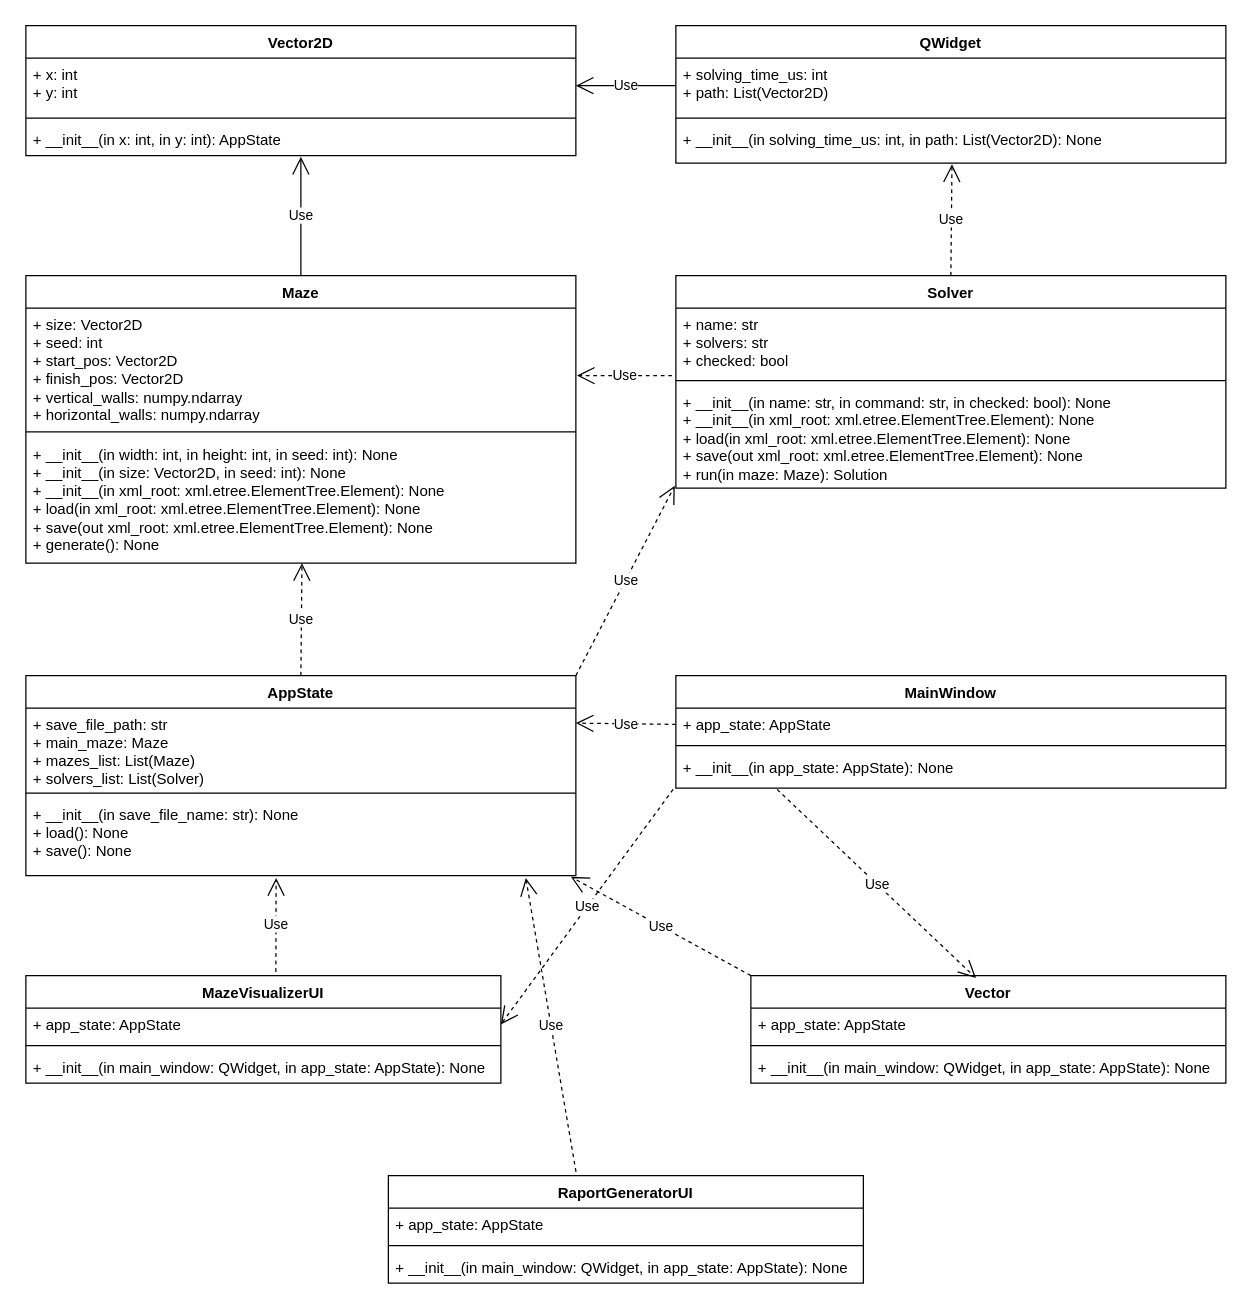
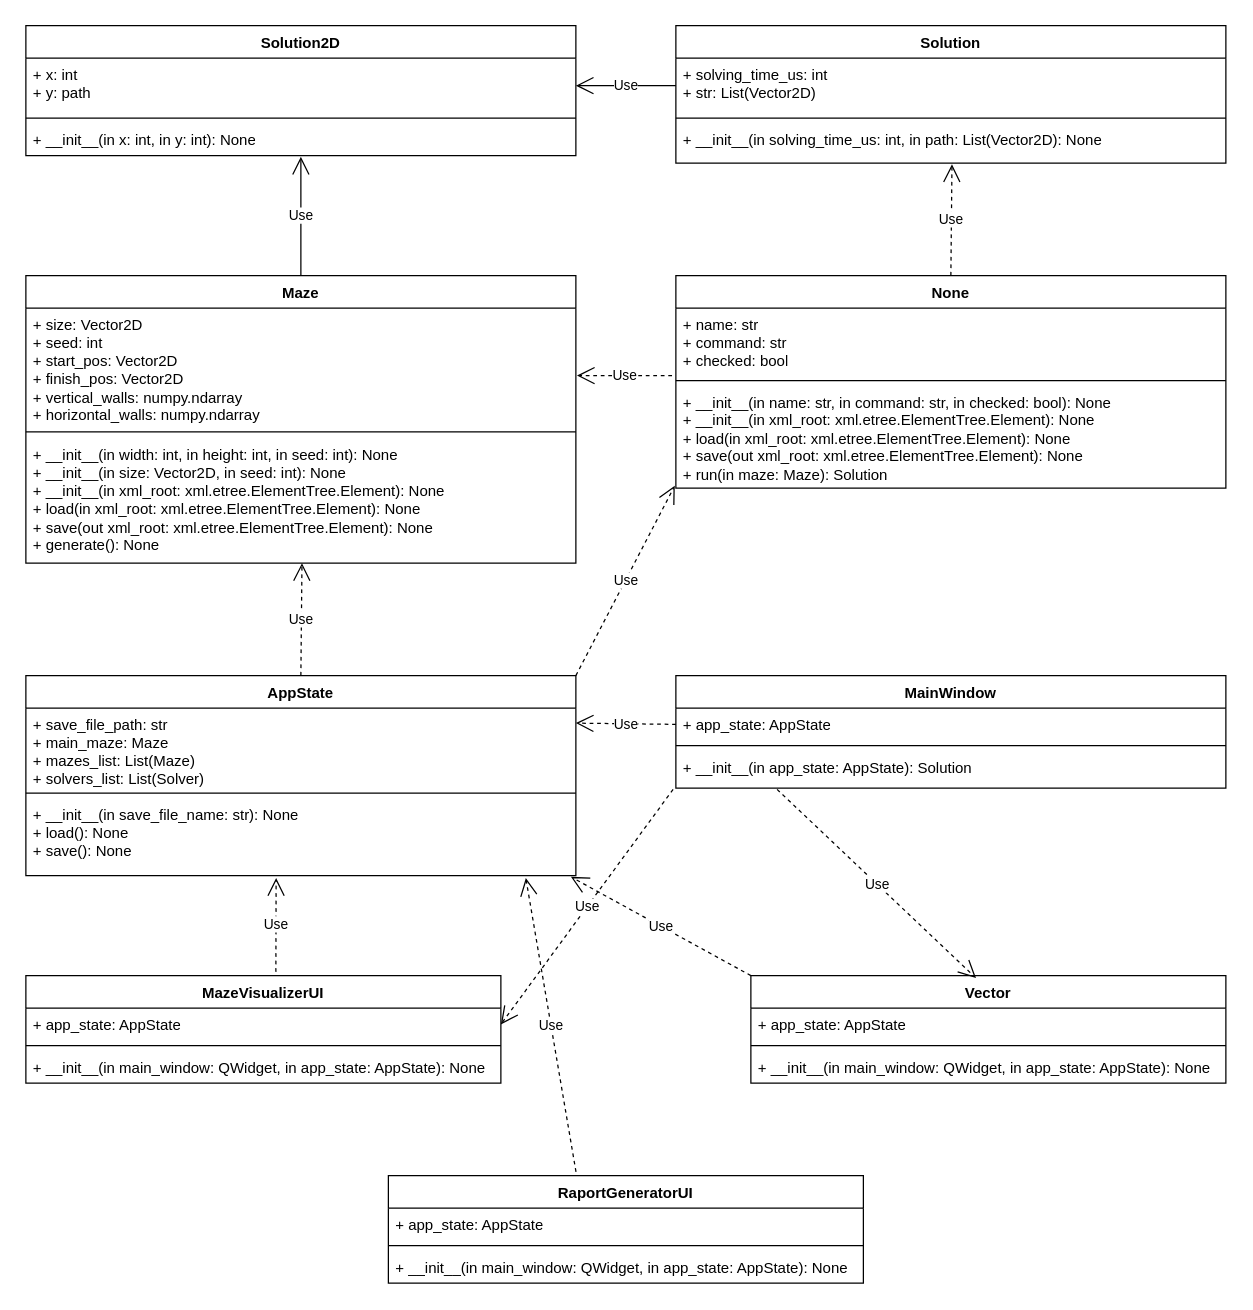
node "Vector2D": label "Vector2D" -> "Solution2D"
node "QWidget": label "QWidget" -> "Solution"
node "+ x: int + y: int": label "+ x: int + y: int" -> "+ x: int + y: path"
node "+ solving_time_us: int + path: List(Vector2D)": label "+ solving_time_us: int + path: List(Vector2D)" -> "+ solving_time_us: int + str: List(Vector2D)"
node "+ __init__(in x: int, in y: int): AppState": label "+ __init__(in x: int, in y: int): AppState" -> "+ __init__(in x: int, in y: int): None"
node "Solver": label "Solver" -> "None"
node "+ name: str + solvers: str + checked: bool": label "+ name: str + solvers: str + checked: bool" -> "+ name: str + command: str + checked: bool"
node "+ __init__(in app_state: AppState): None": label "+ __init__(in app_state: AppState): None" -> "+ __init__(in app_state: AppState): Solution"
